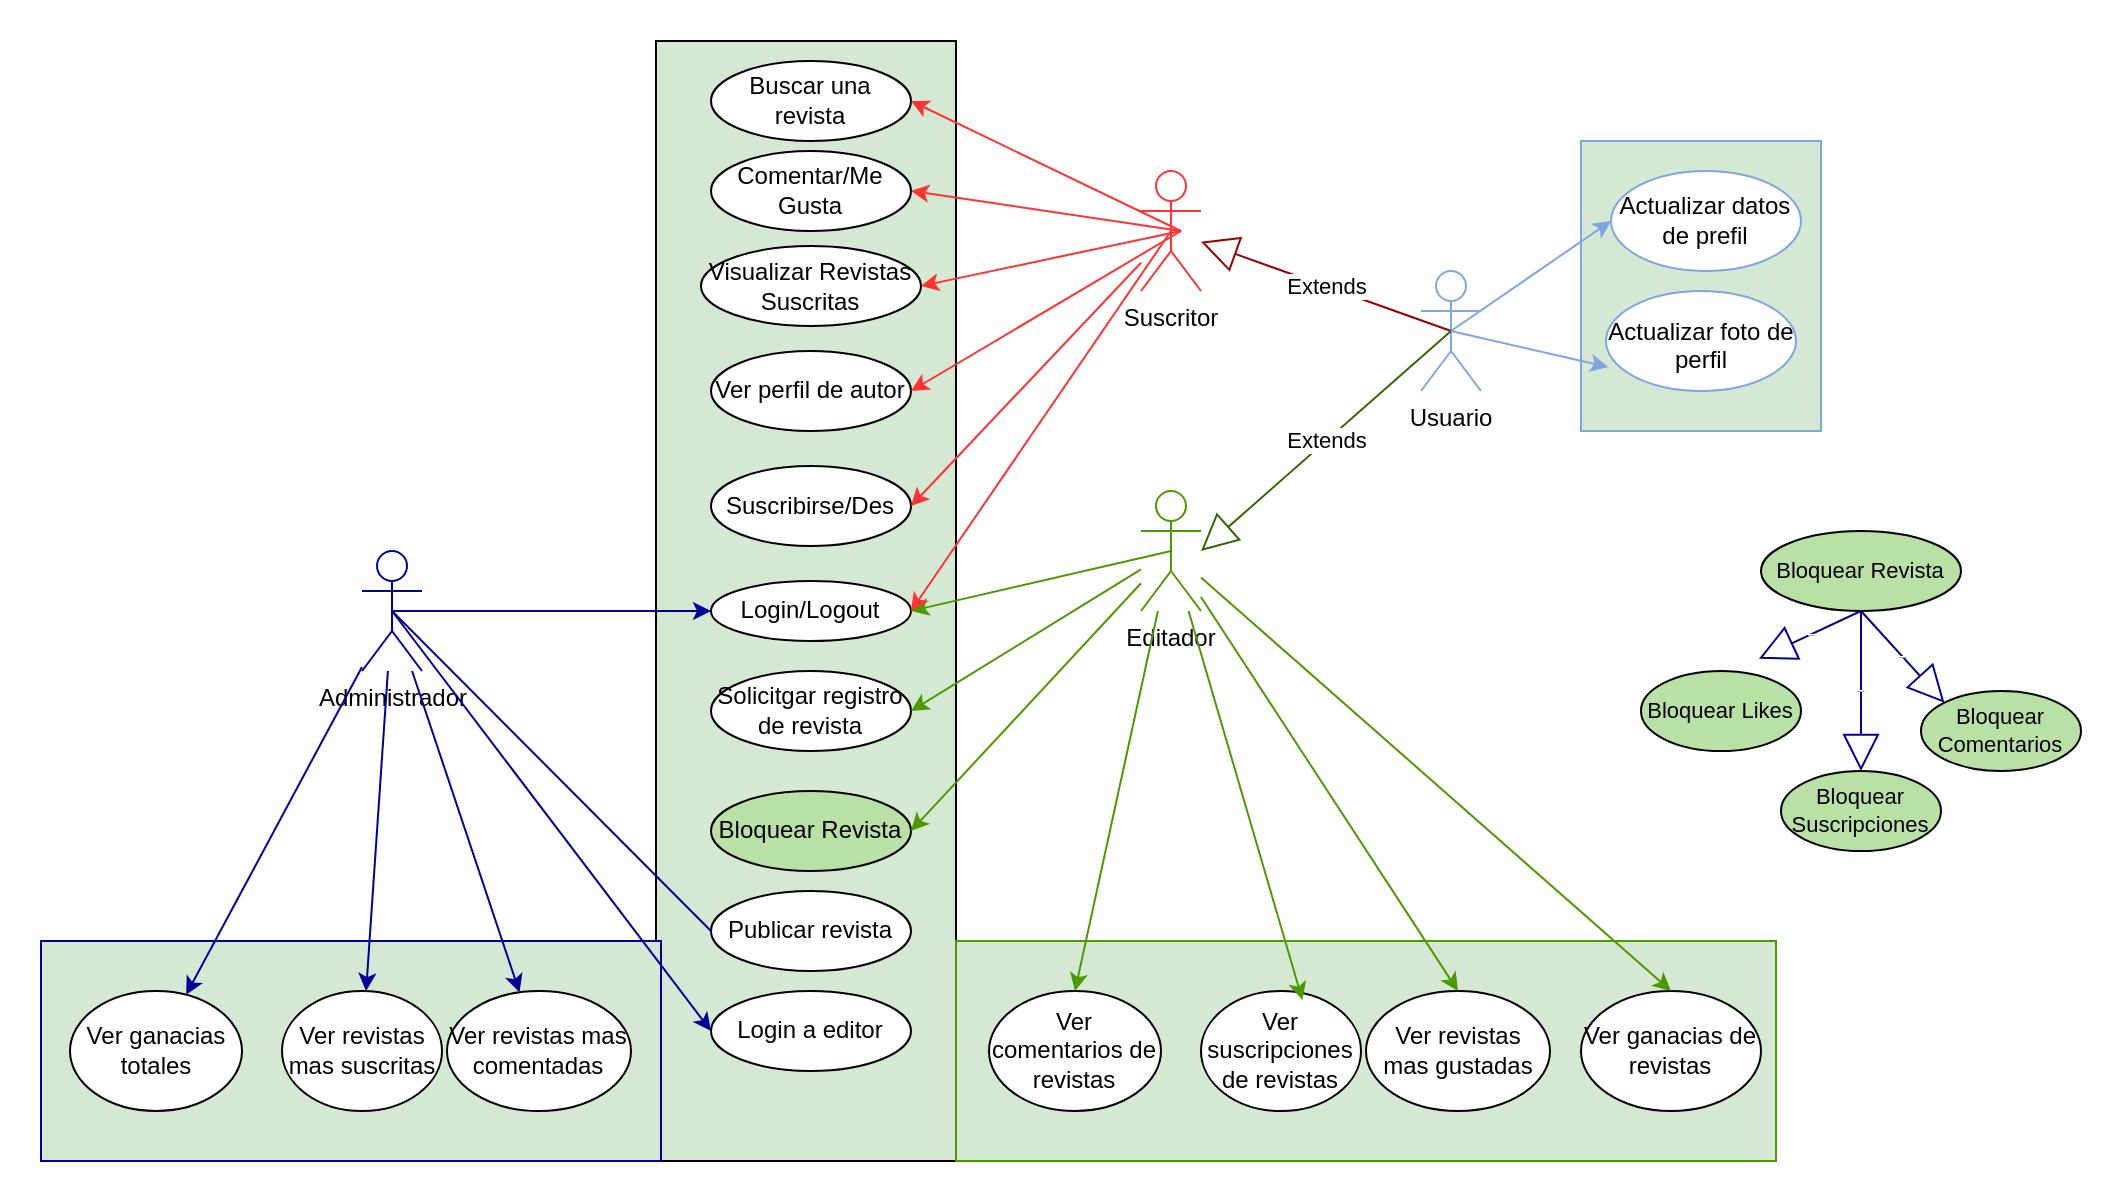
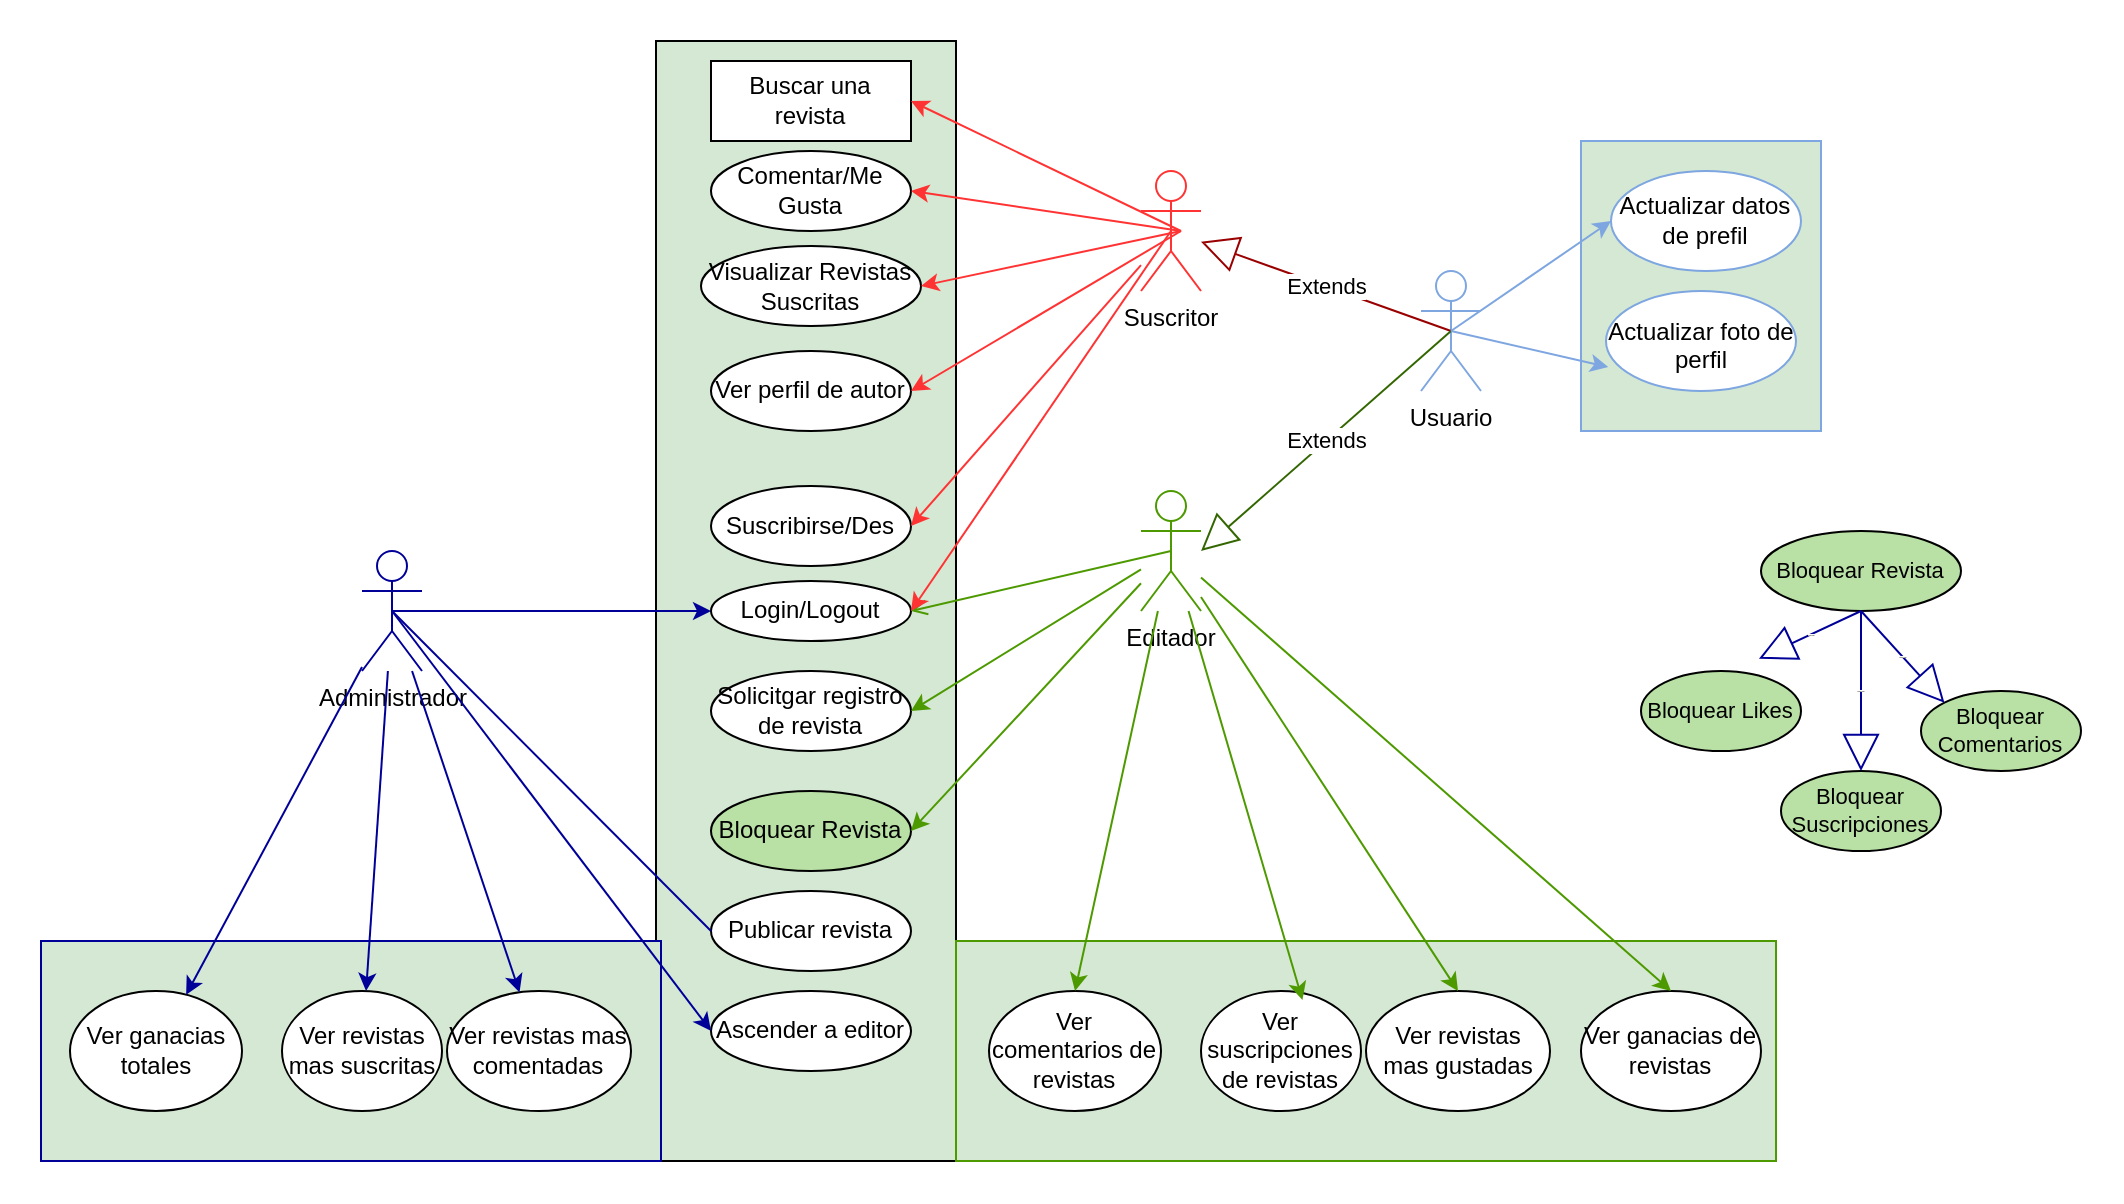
node "Buscar una revista": shape ellipse -> rectangle
node "Suscribirse/Des": moved (811, 506) -> (811, 526)
edge "Editador" -> "Login/Logout": arrowhead classic -> open
node "Login a editor": label "Login a editor" -> "Ascender a editor"
